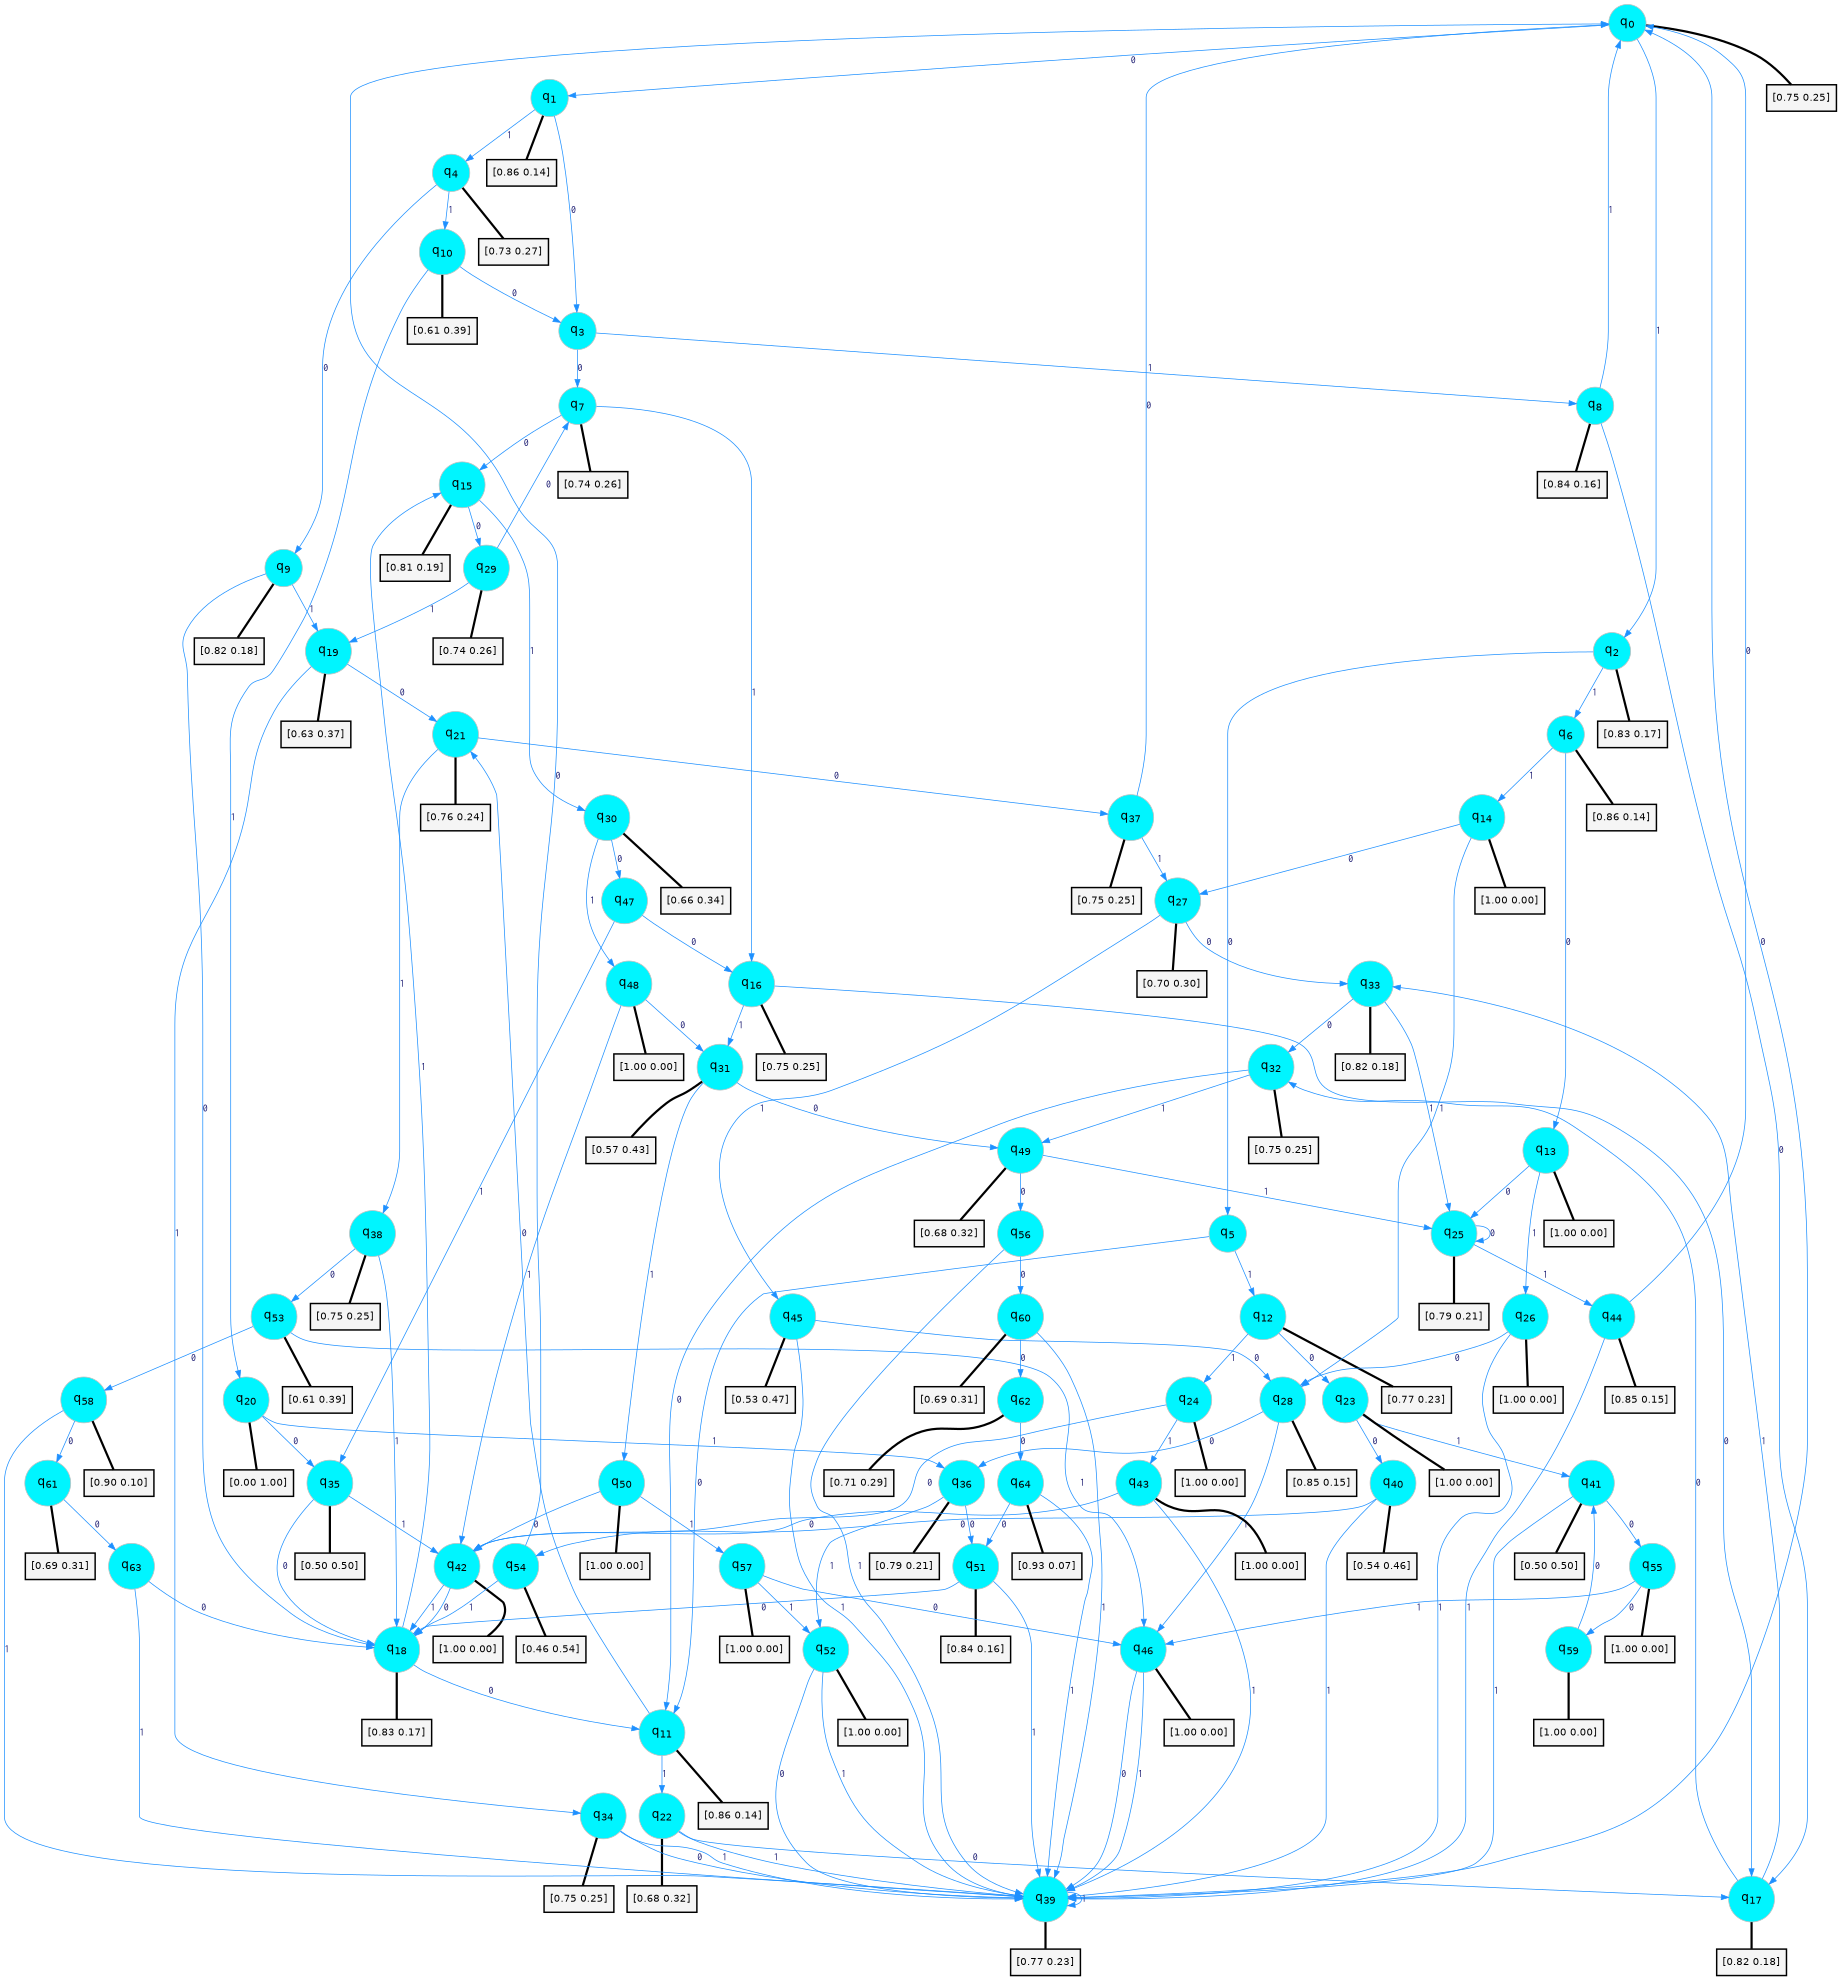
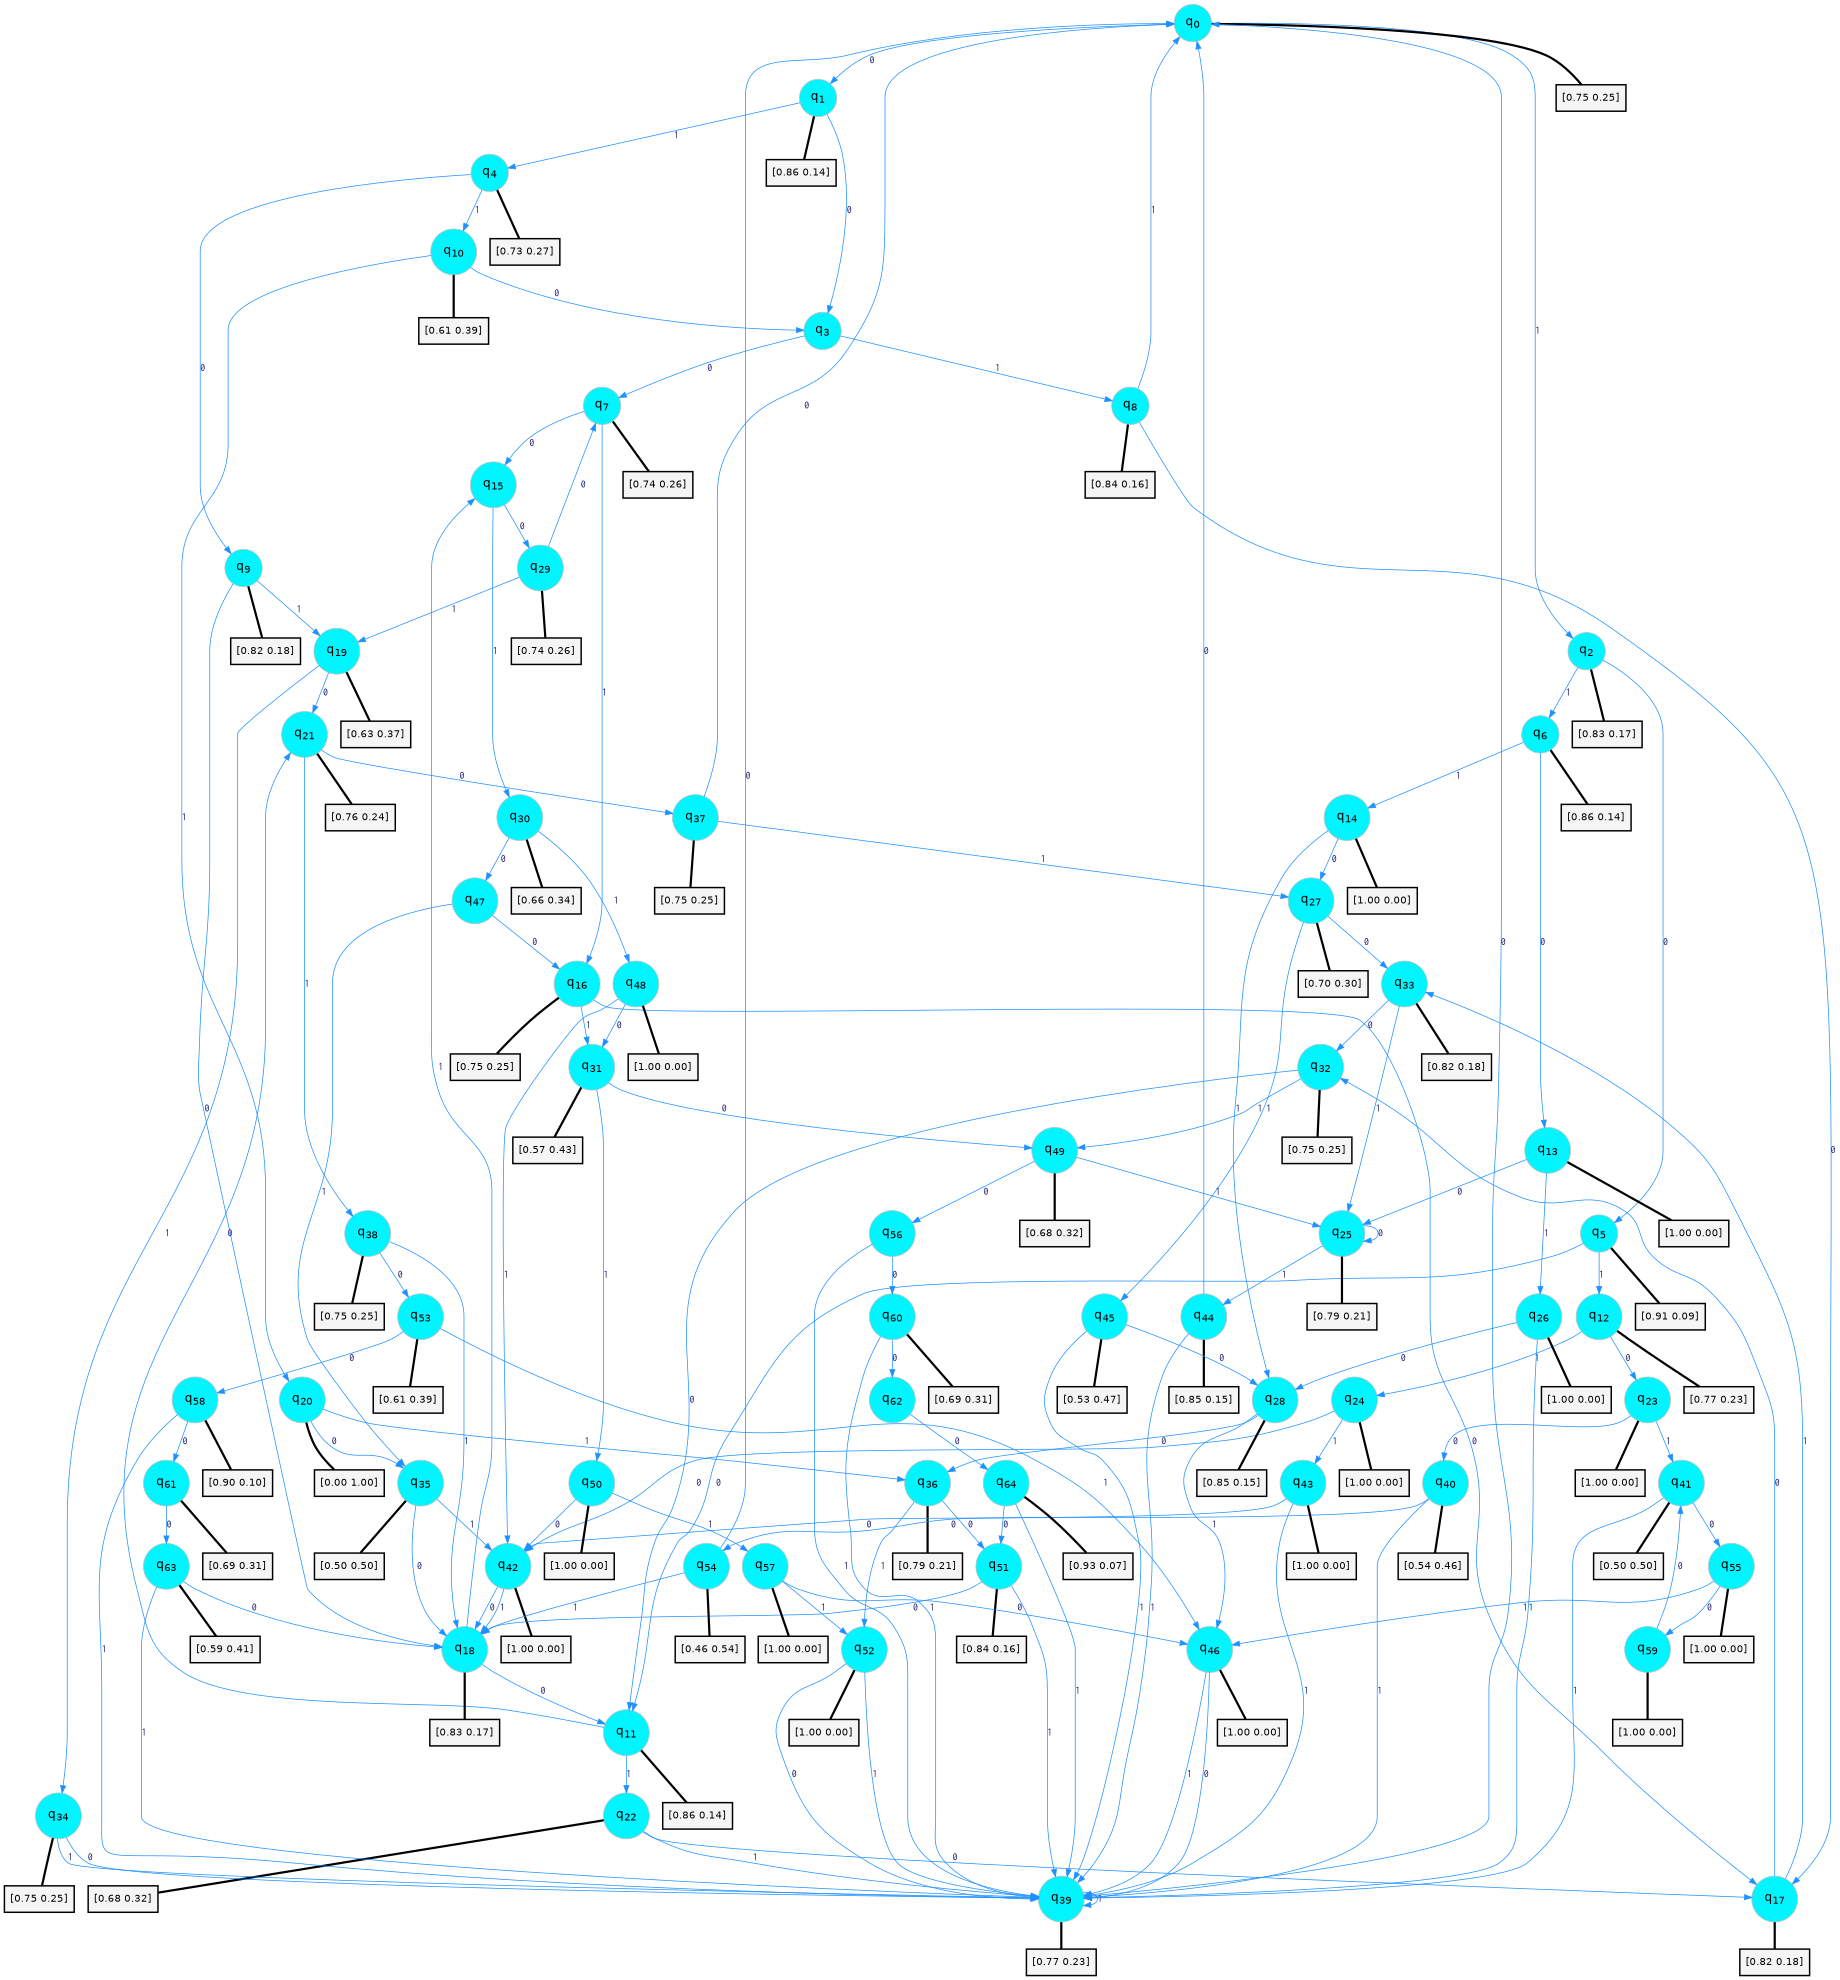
node "[0.81 0.19]": removed
node "[0.91 0.09]": added
node "[0.71 0.29]": removed
node "[0.59 0.41]": added
